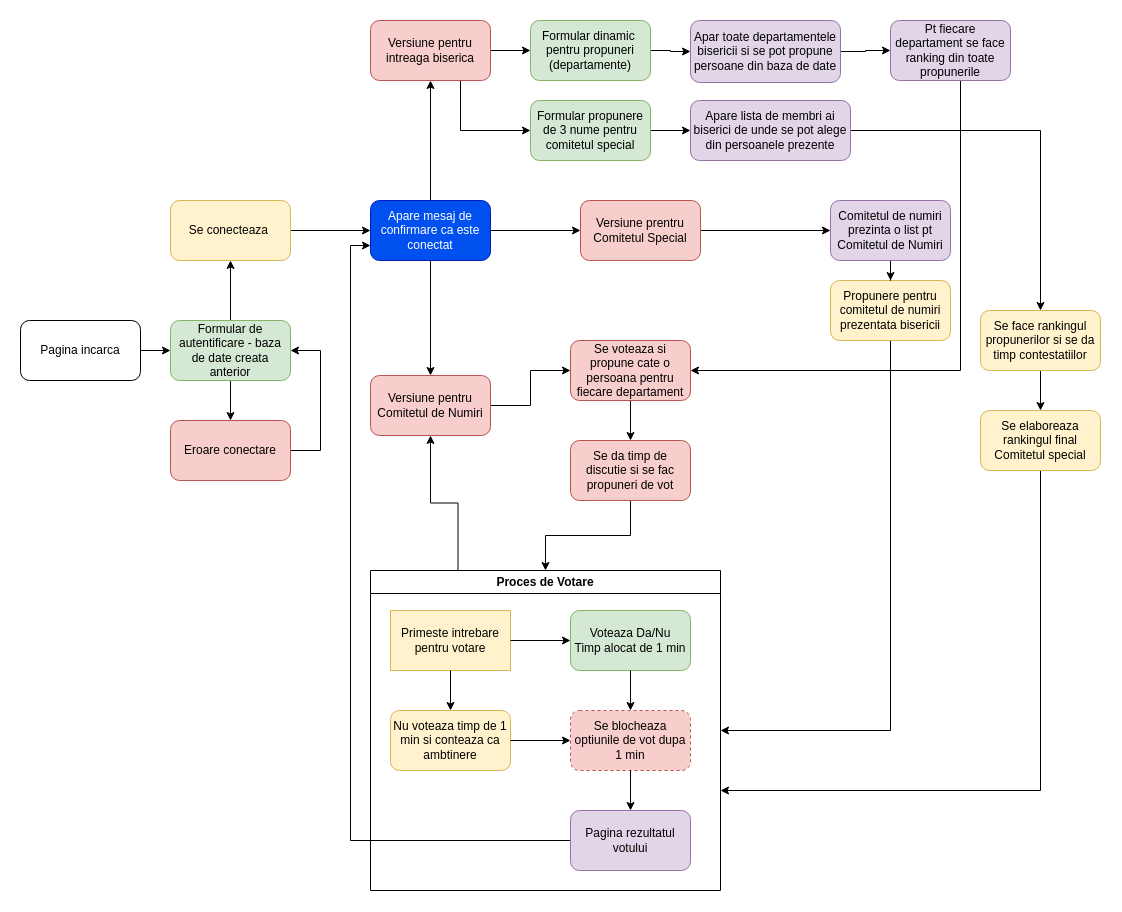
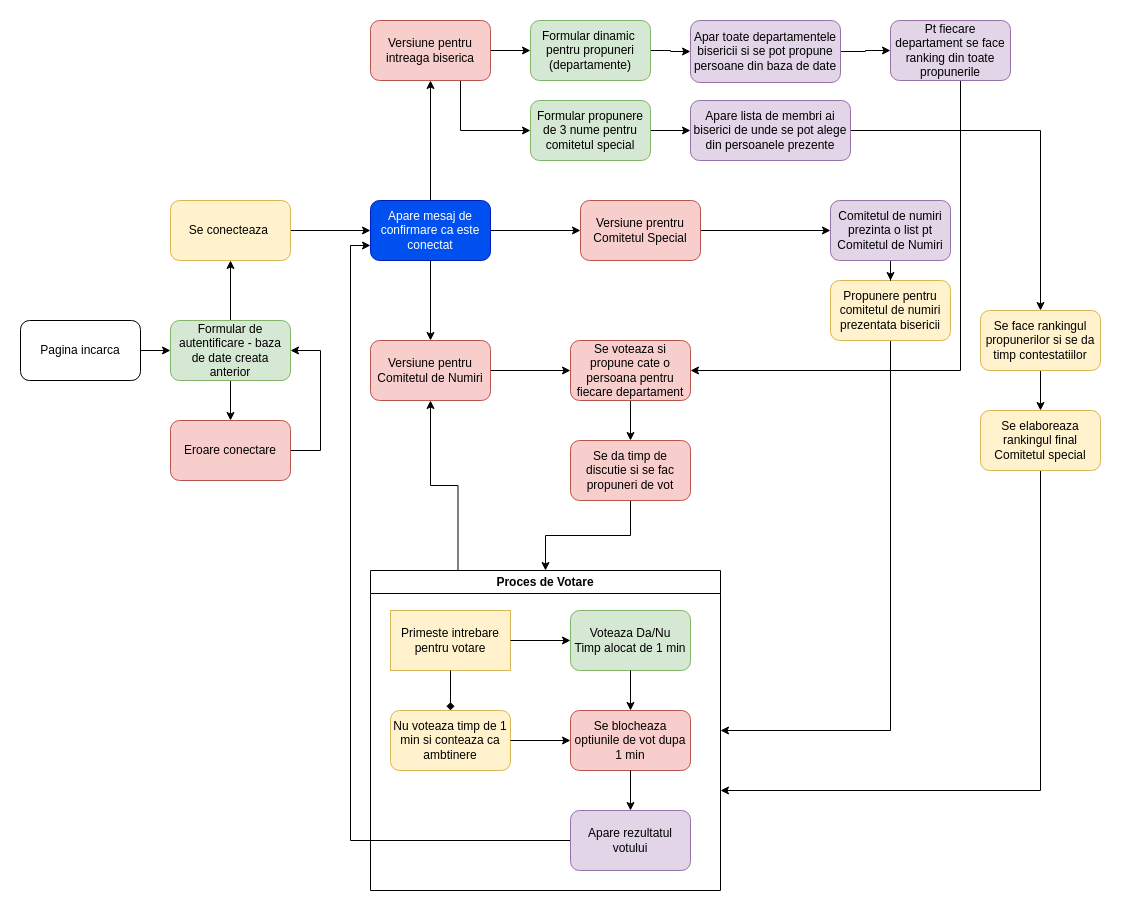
node "Versiune pentru Comitetul de Numiri": moved (431, 406) -> (431, 371)
edge "Primeste intrebare pentru votare" -> "Nu voteaza timp de 1 min si conteaza ca ambtinere": arrowhead classic -> diamond
node "Se blocheaza optiunile de vot dupa 1 min": style dashed -> solid
node "Pagina rezultatul votului": label "Pagina rezultatul votului" -> "Apare rezultatul votului"
